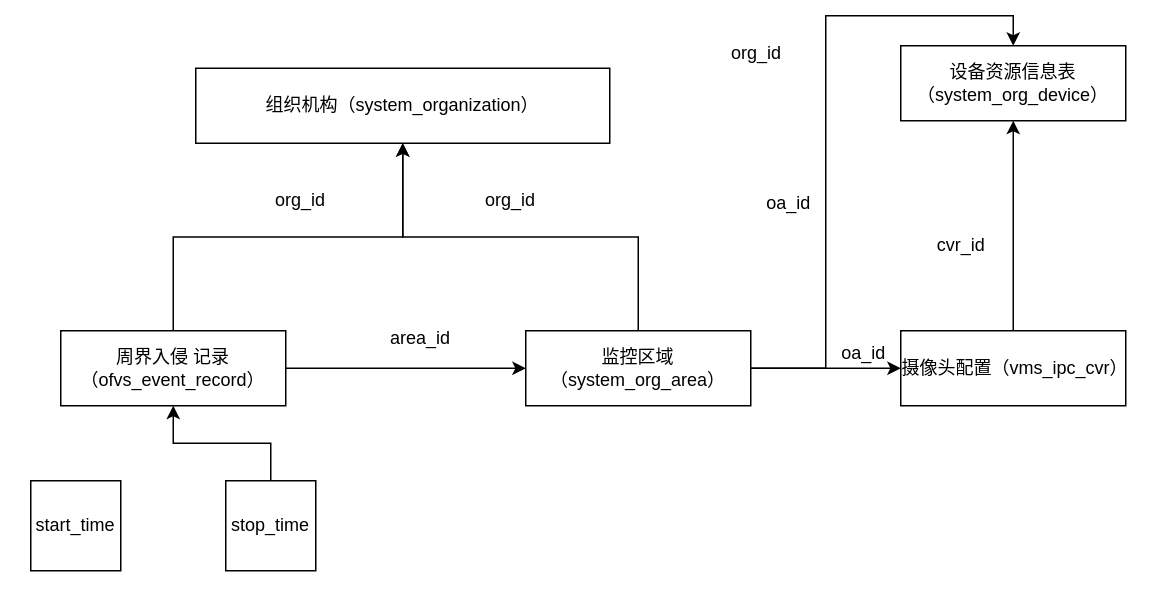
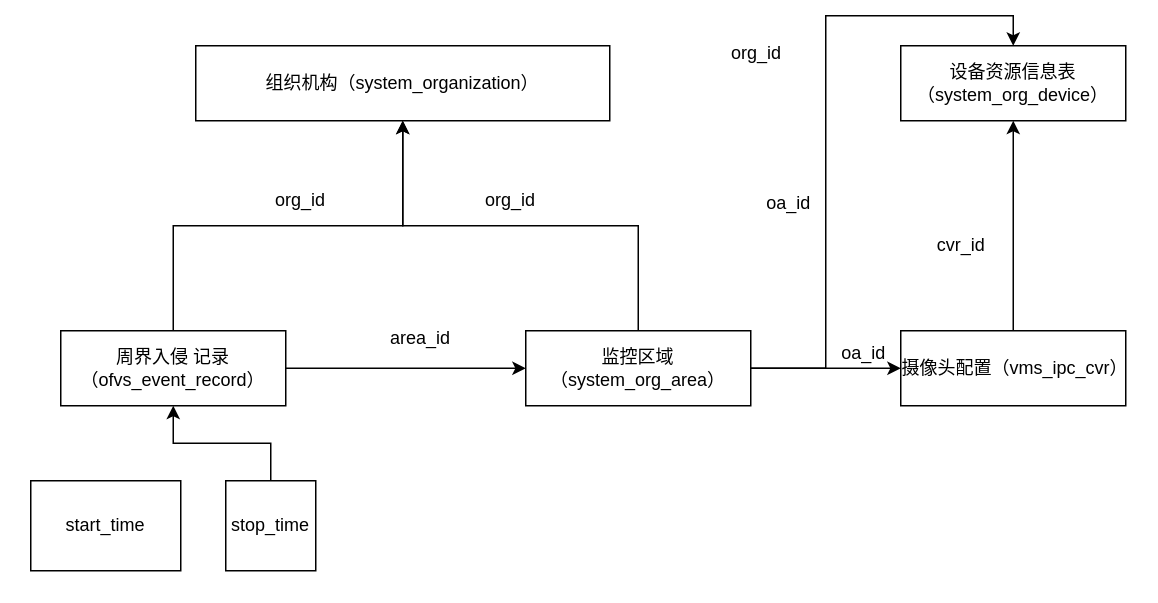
node "组织机构（system_organization）": moved (403, 106) -> (403, 83)
node "start_time": size 90x90 -> 150x90
